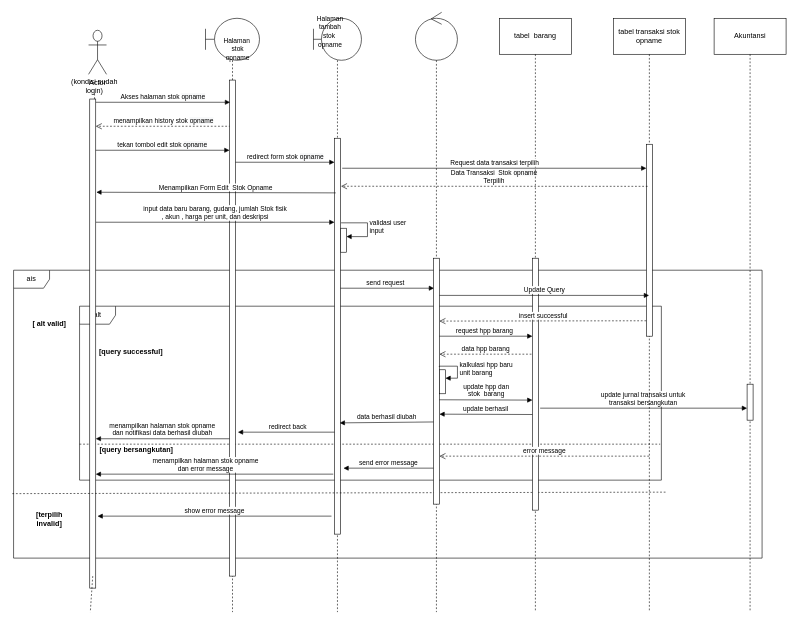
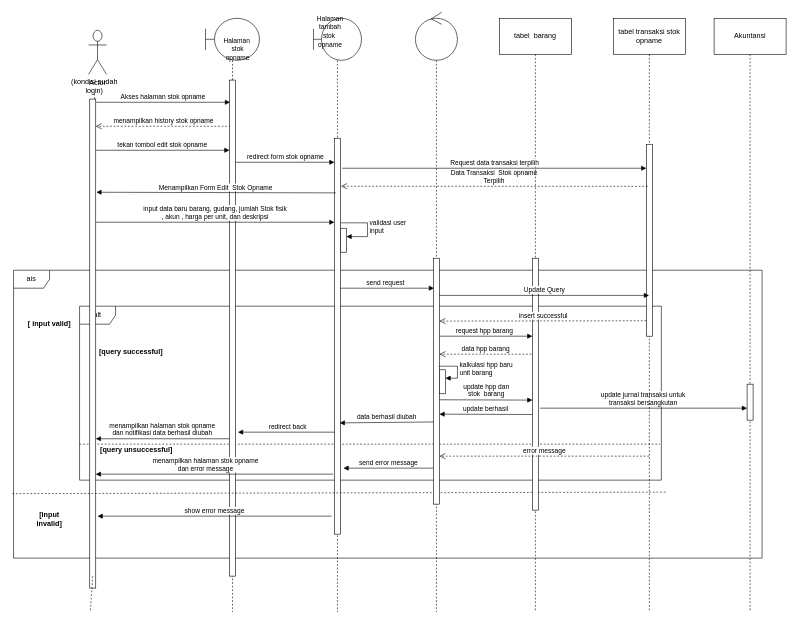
node "[ alt valid]": label "[ alt valid]" -> "[ input valid]"
node "[query bersangkutan]": label "[query bersangkutan]" -> "[query unsuccessful]"
node "[terpilih invalid]": label "[terpilih invalid]" -> "[input invalid]"
